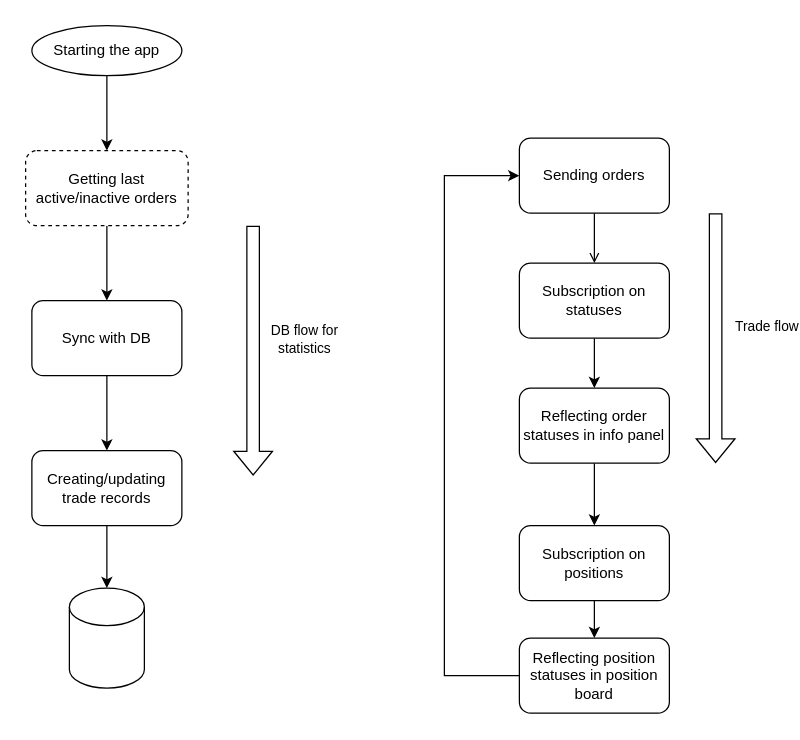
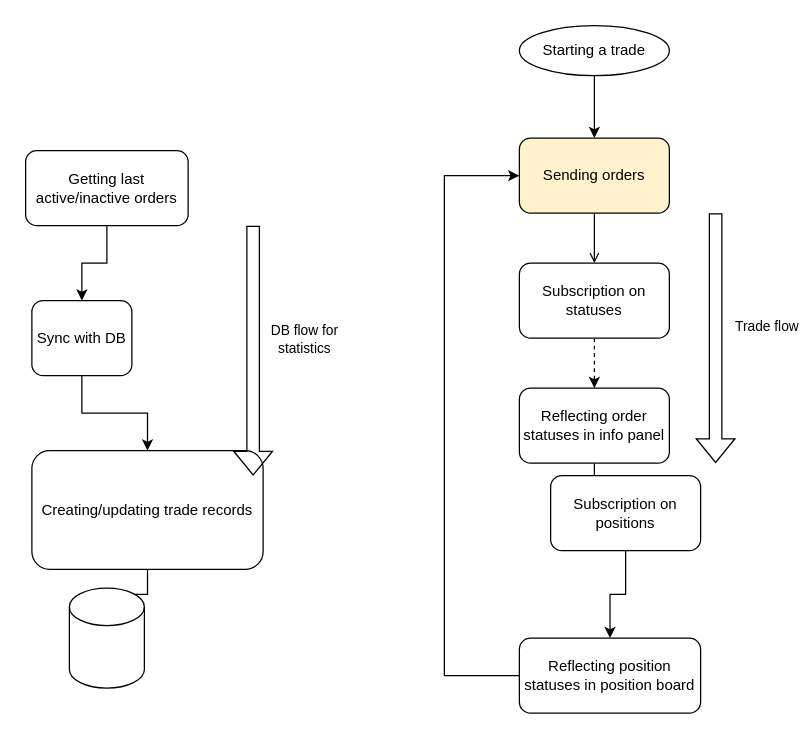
node "Starting the app": removed
node "Starting a trade": added
edge "Starting a trade" -> "Sending orders": added
edge "Starting the app" -> "Getting last active/inactive orders": removed
node "Sending orders": fillcolor #ffffff -> #fff2cc
node "Getting last active/inactive orders": style dashed -> solid
node "Sync with DB": size 150x75 -> 100x75
edge "Subscription on statuses" -> "Reflecting order statuses in info panel": style solid -> dashed
node "Creating/updating trade records": size 150x75 -> 231x119
node "Subscription on positions": moved (594, 563) -> (626, 513)
node "Reflecting position statuses in position board": size 150x75 -> 181x75
